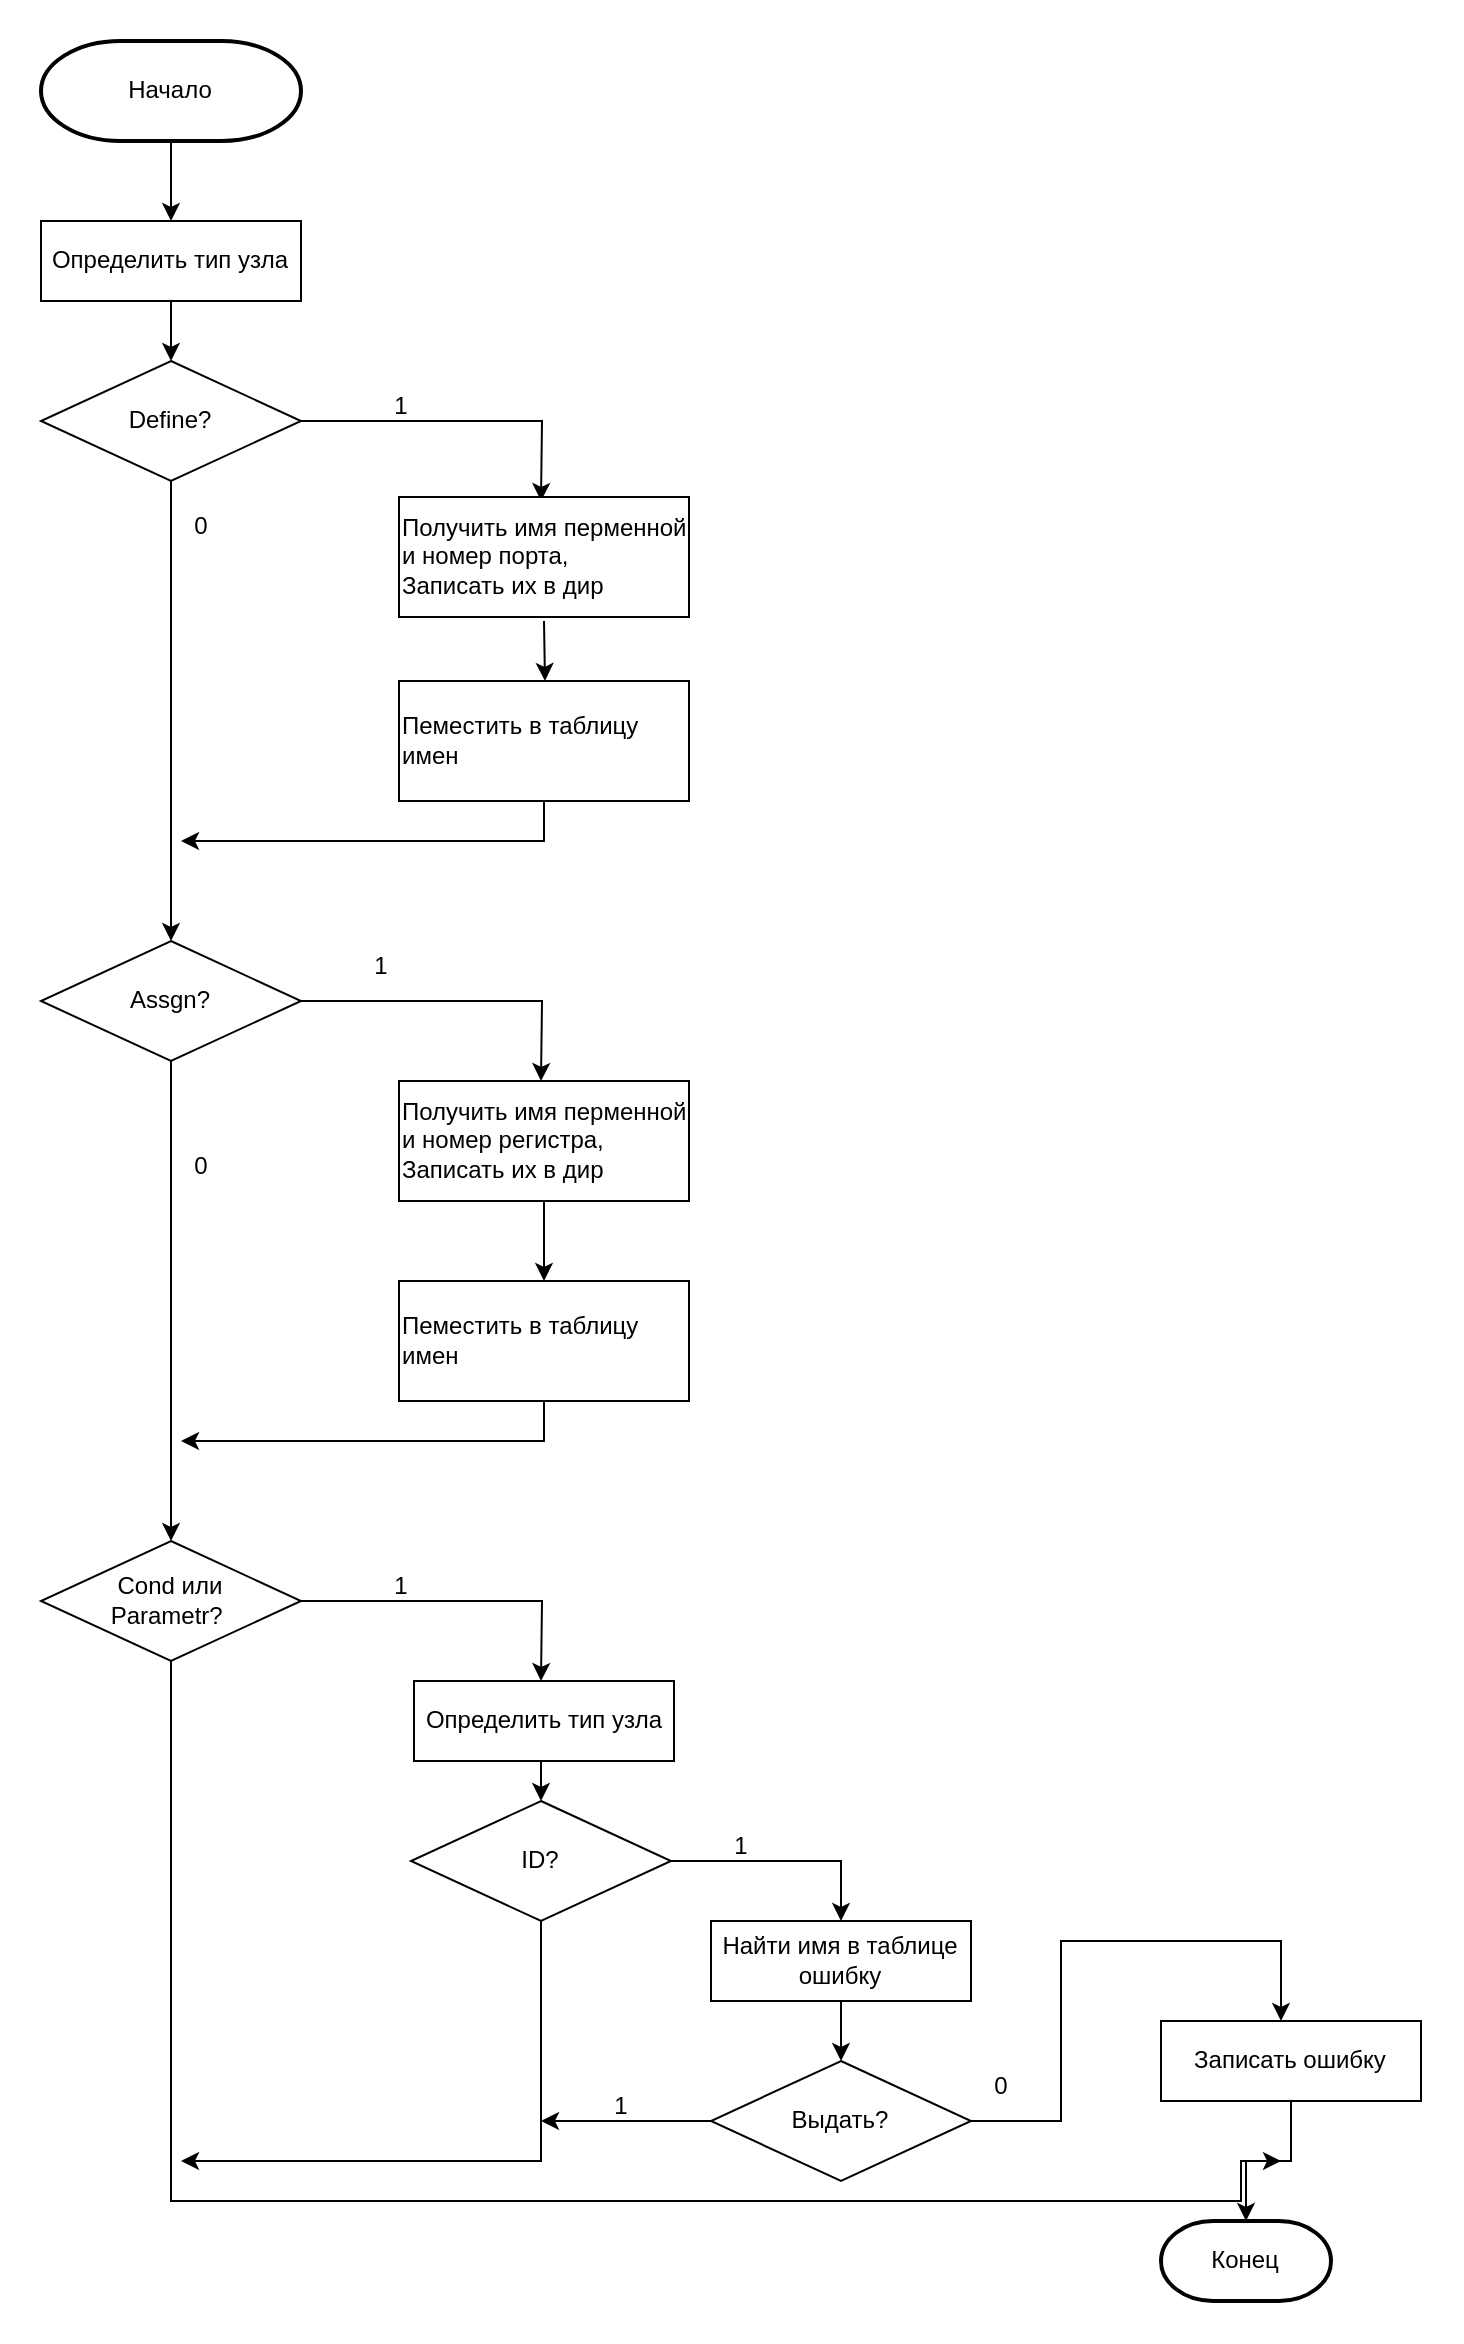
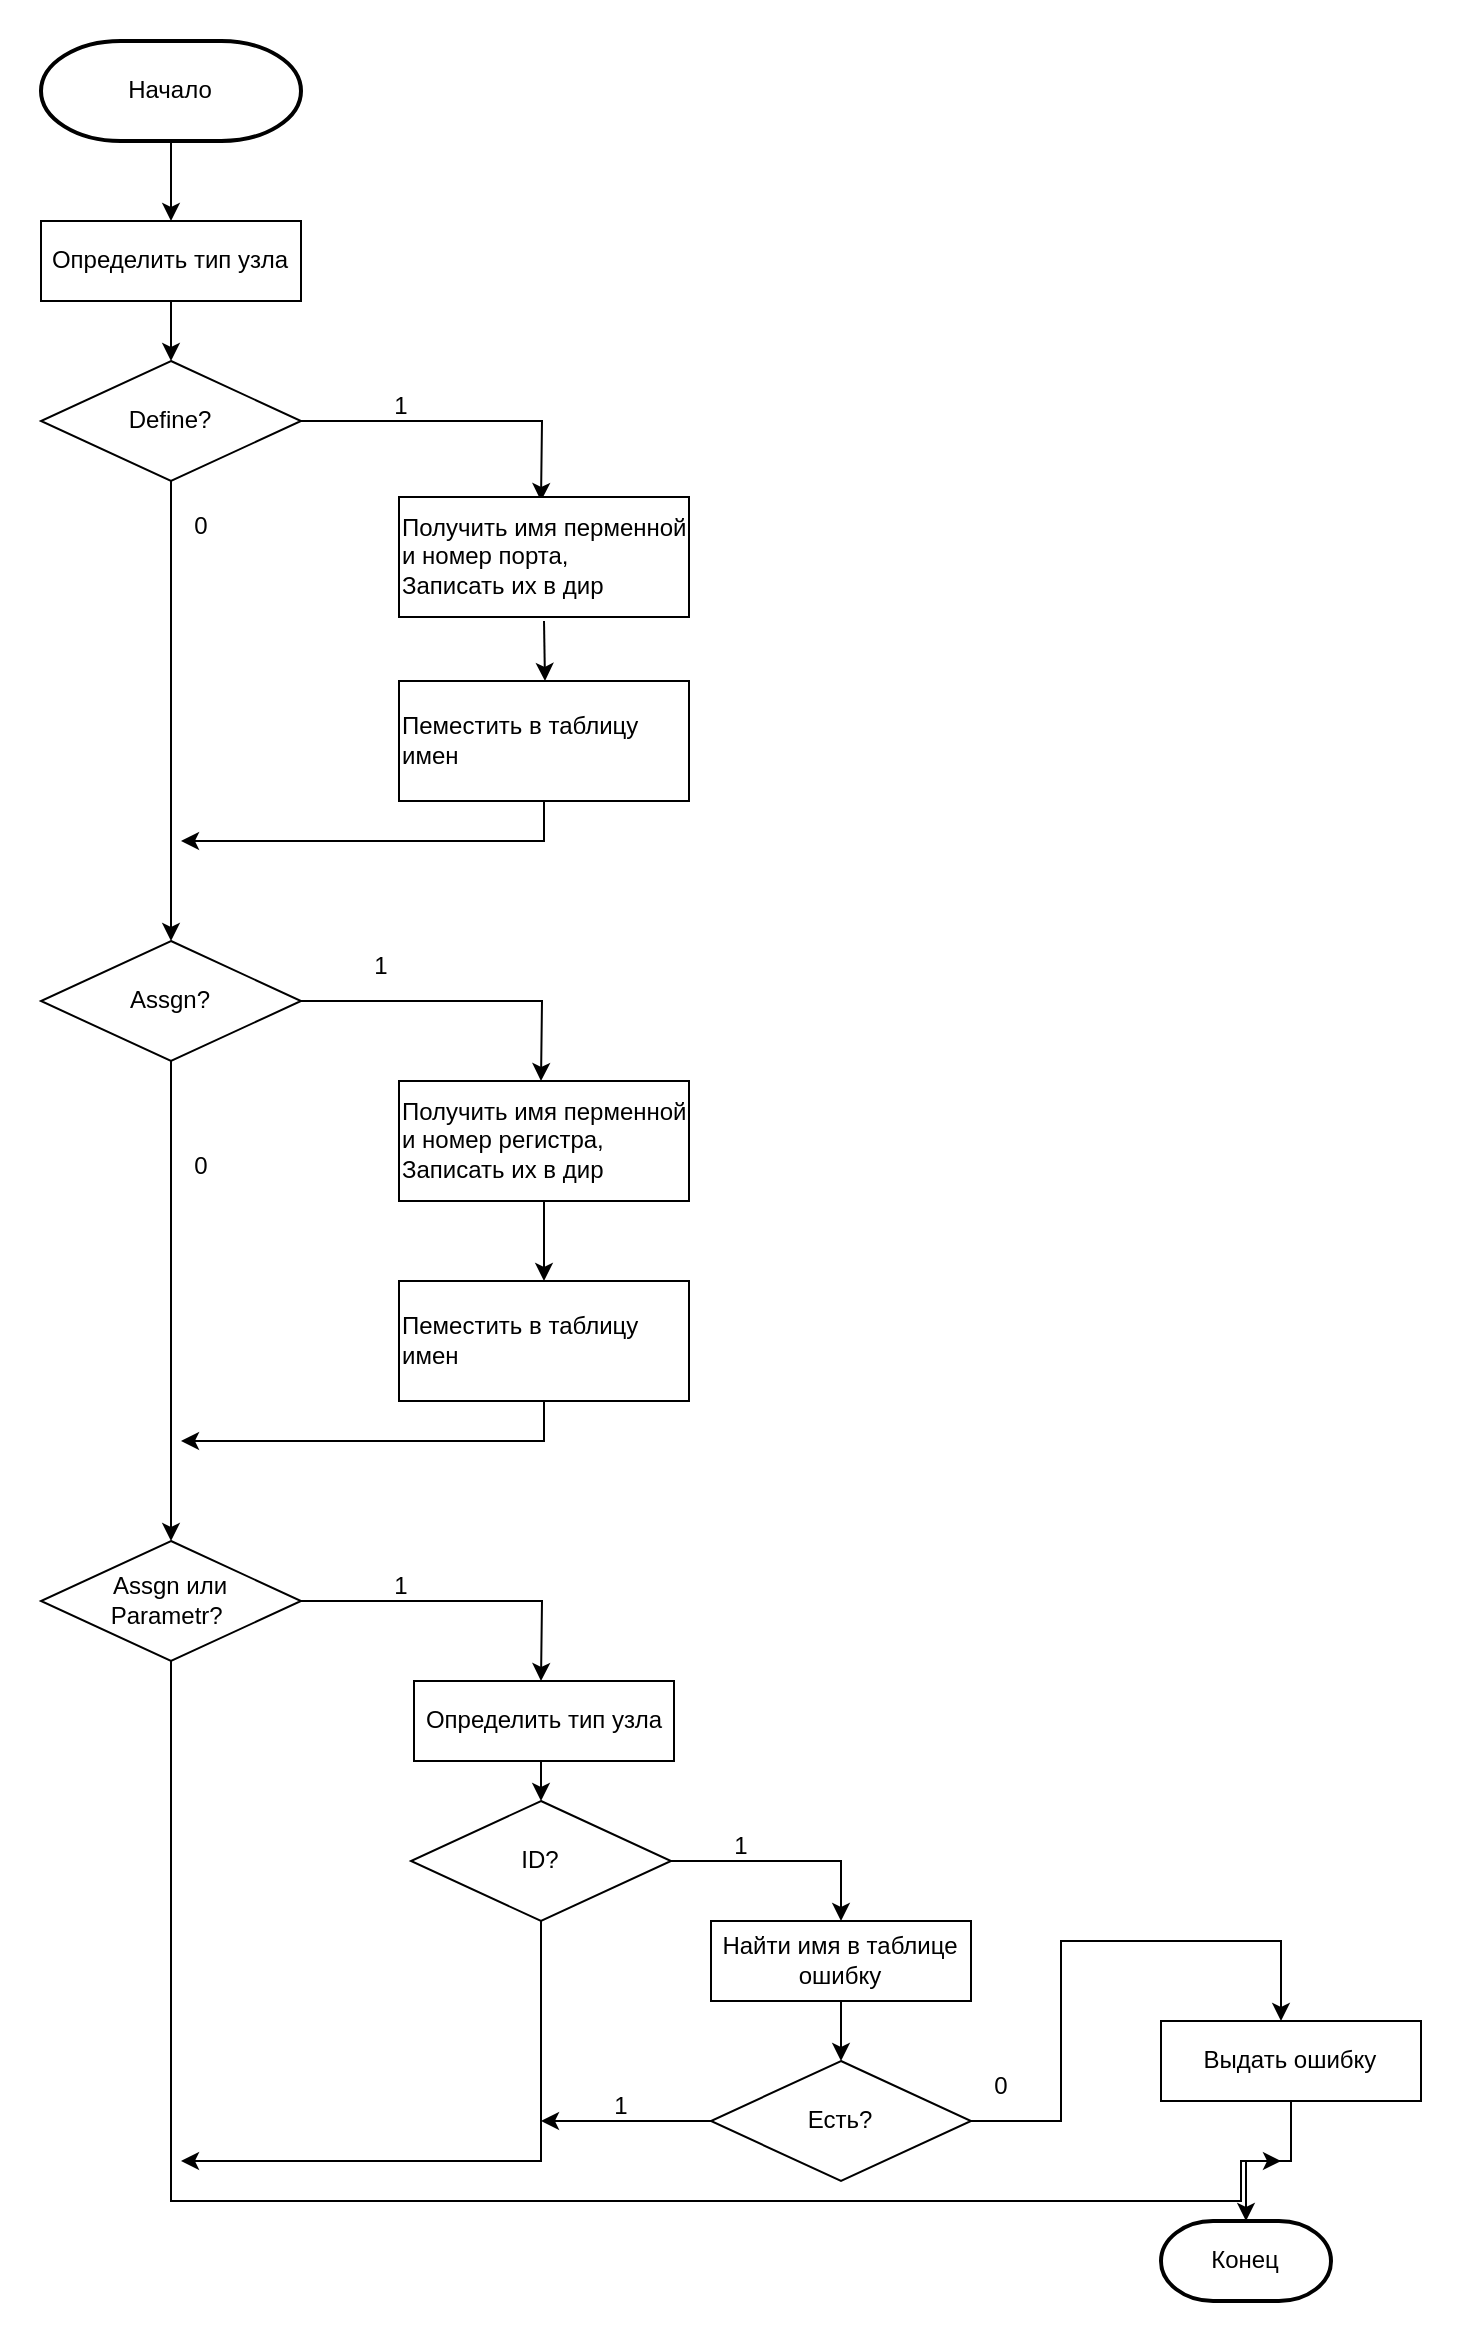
node "Cond или Parametr?": label "Cond или Parametr?" -> "Assgn или Parametr?"
node "Записать ошибку": label "Записать ошибку" -> "Выдать ошибку"
node "Выдать?": label "Выдать?" -> "Есть?"
